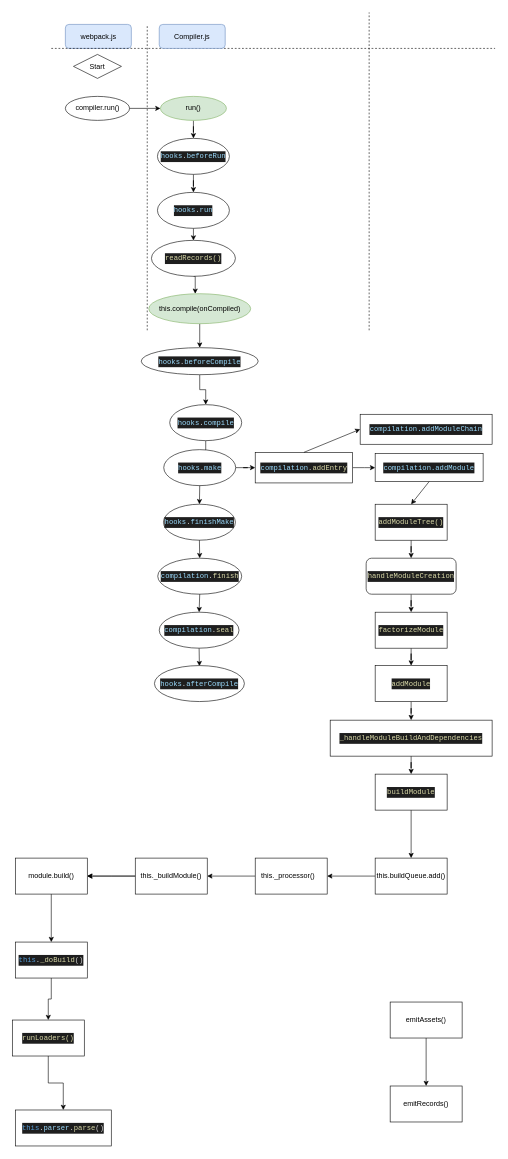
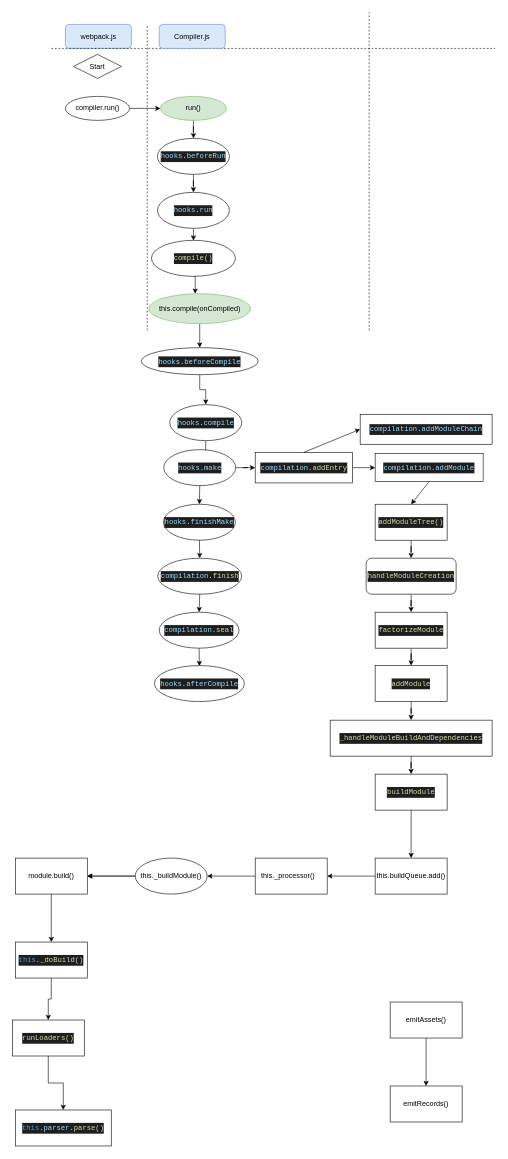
node "readRecords()": label "readRecords()" -> "compile()"
node "this._buildModule()": shape rectangle -> ellipse
